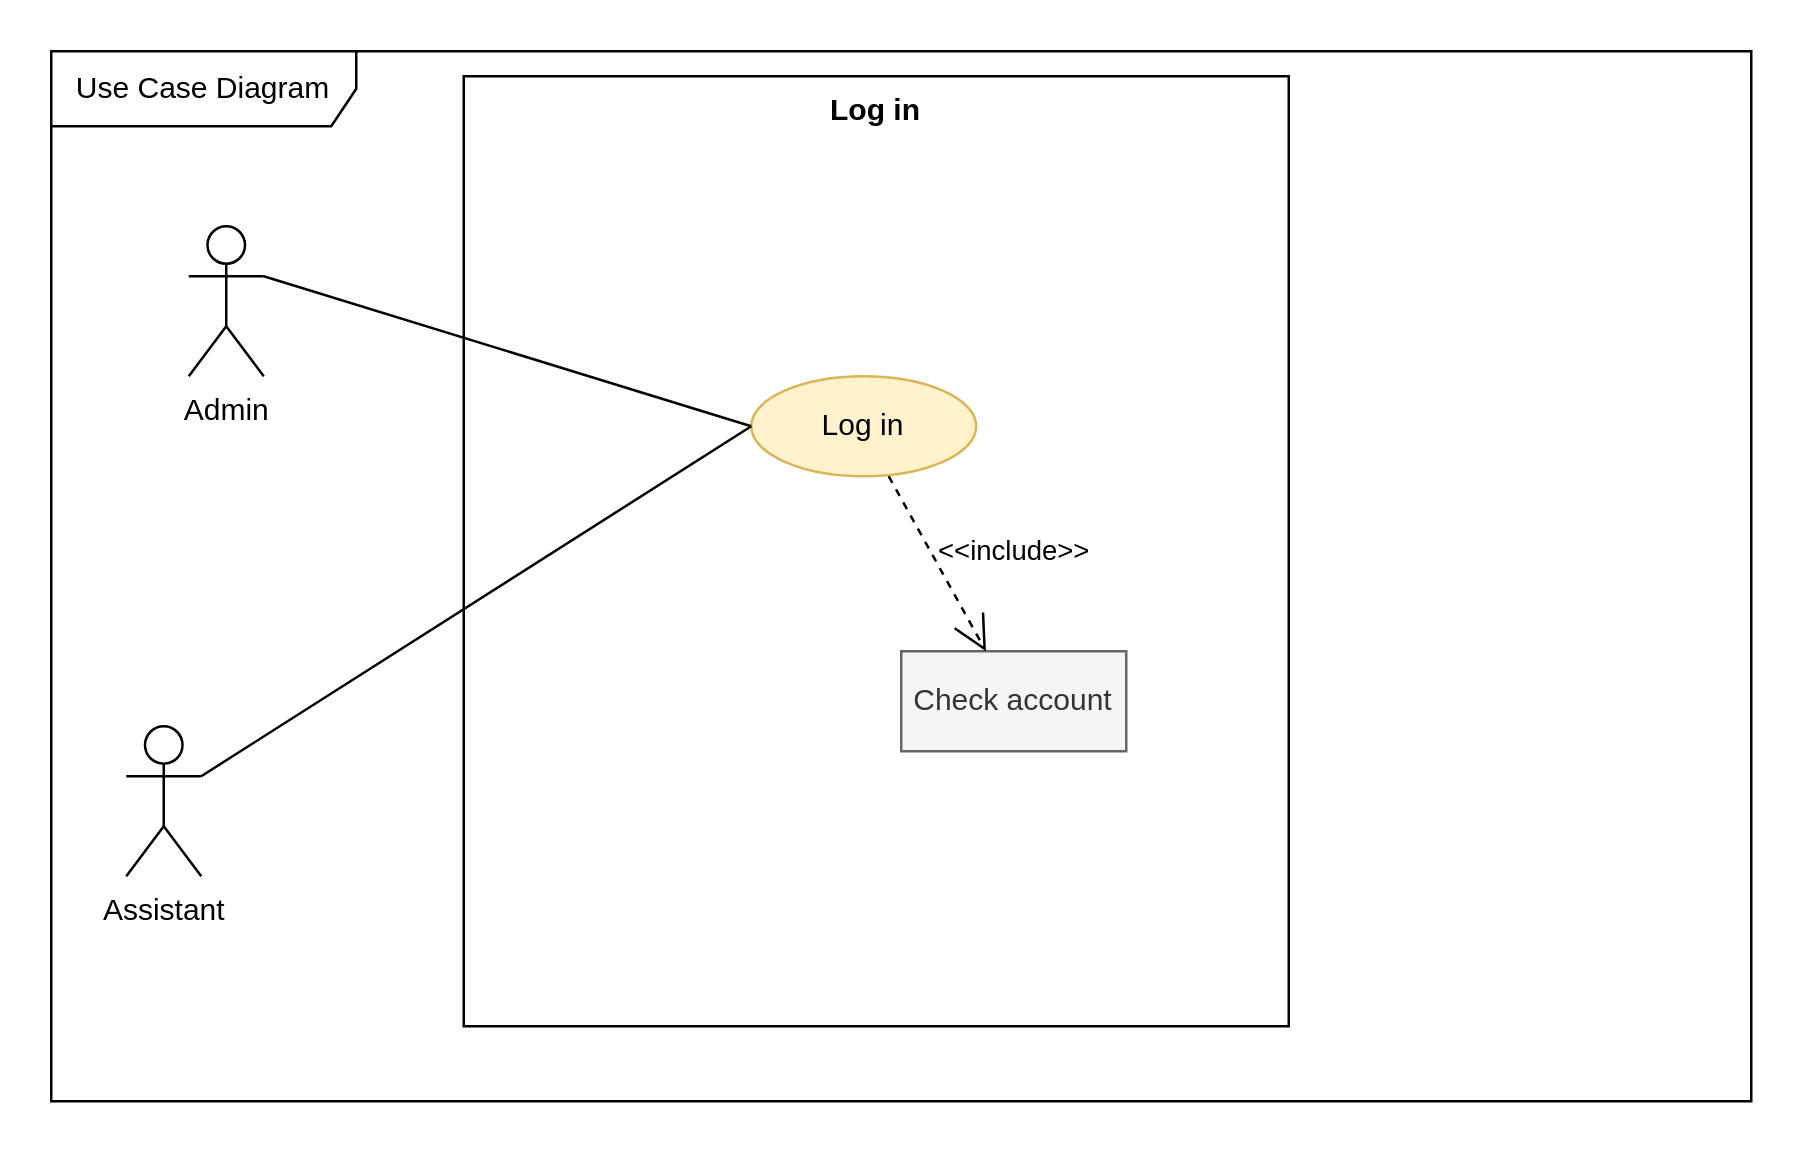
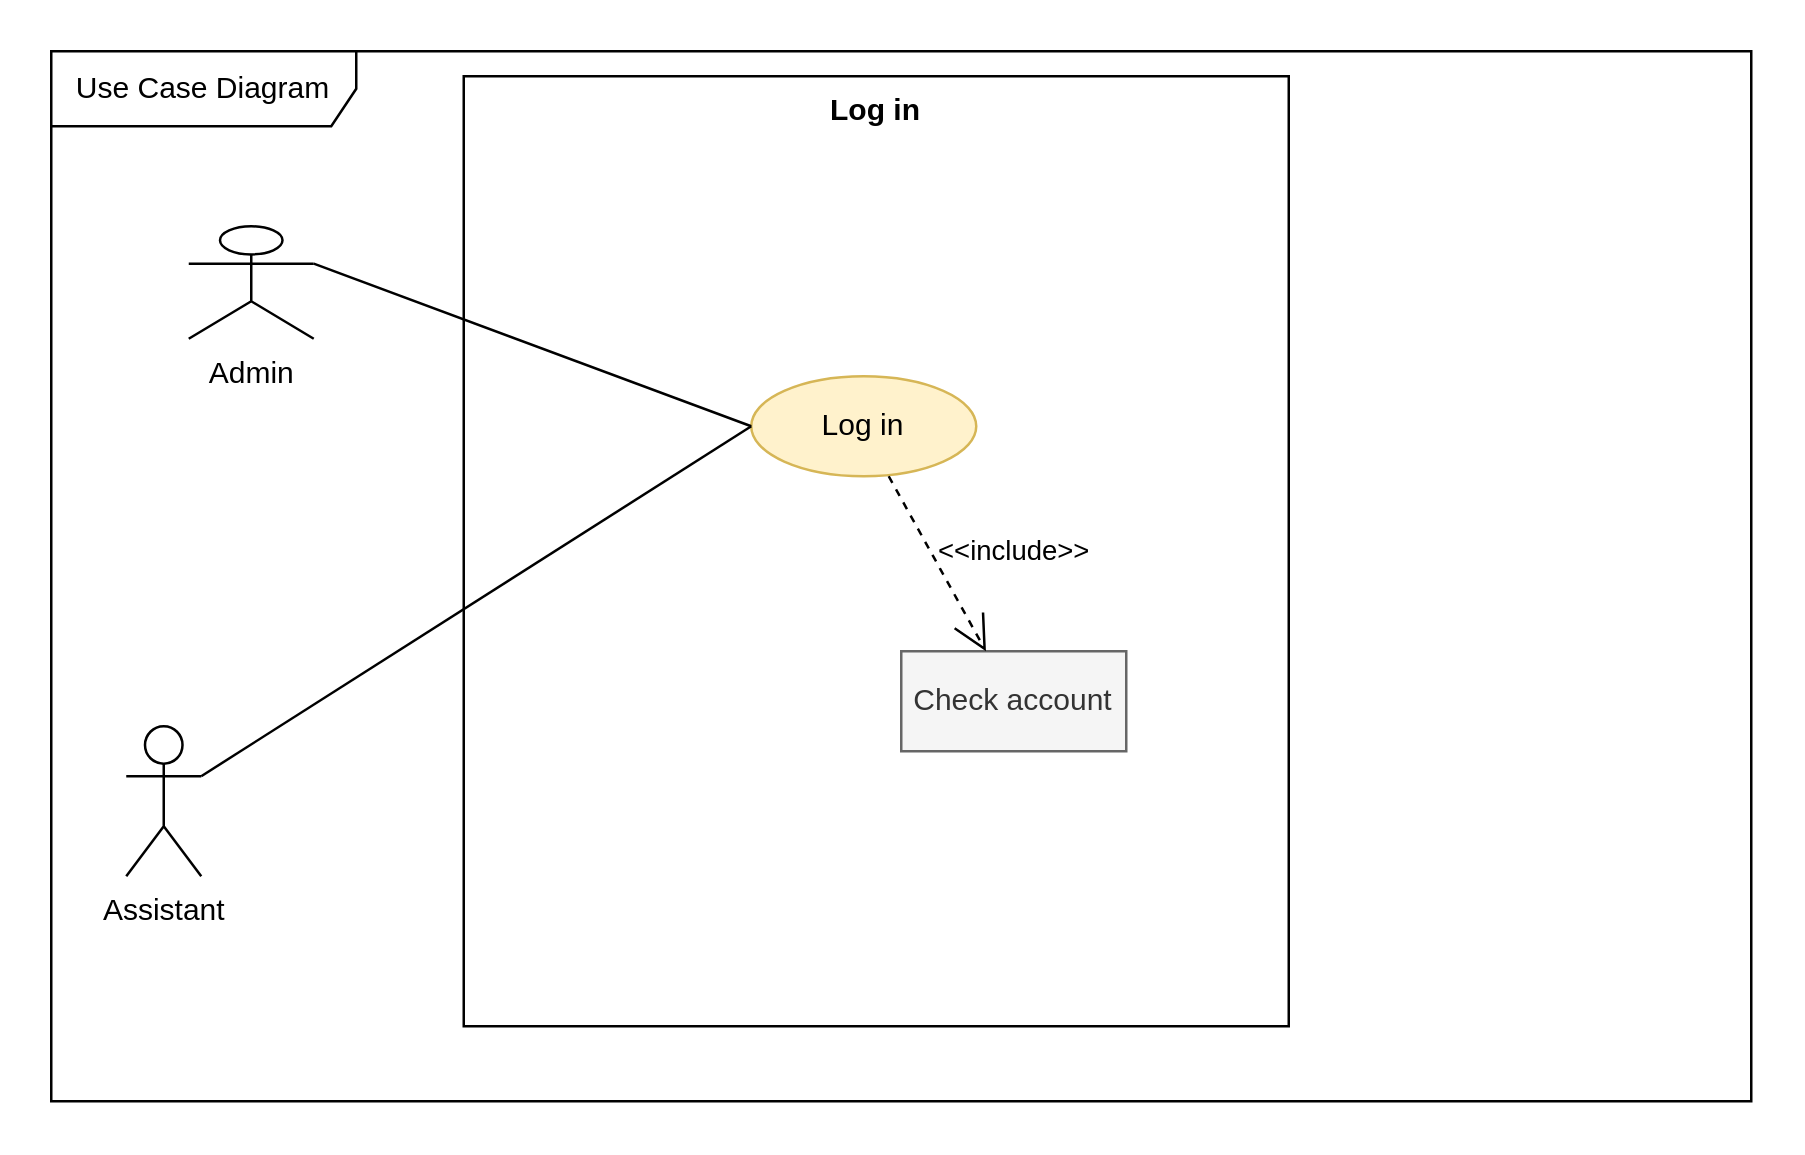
node "Admin": size 75x150 -> 125x113
